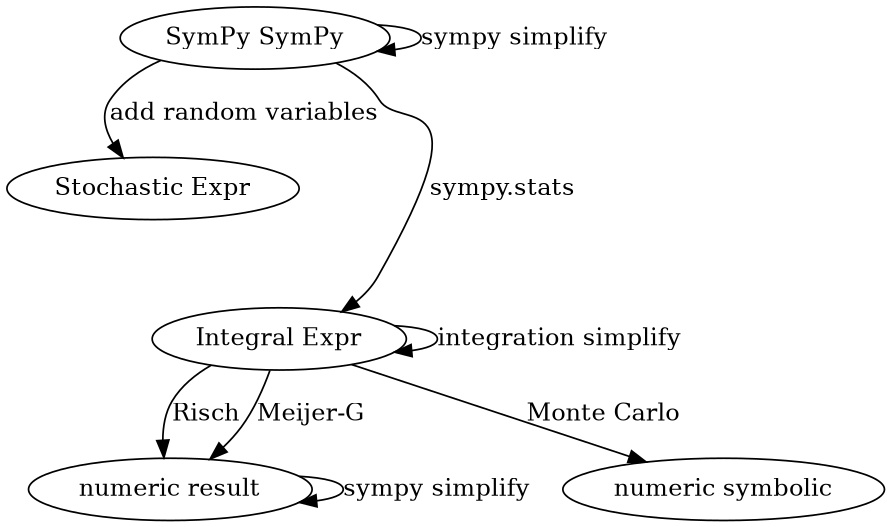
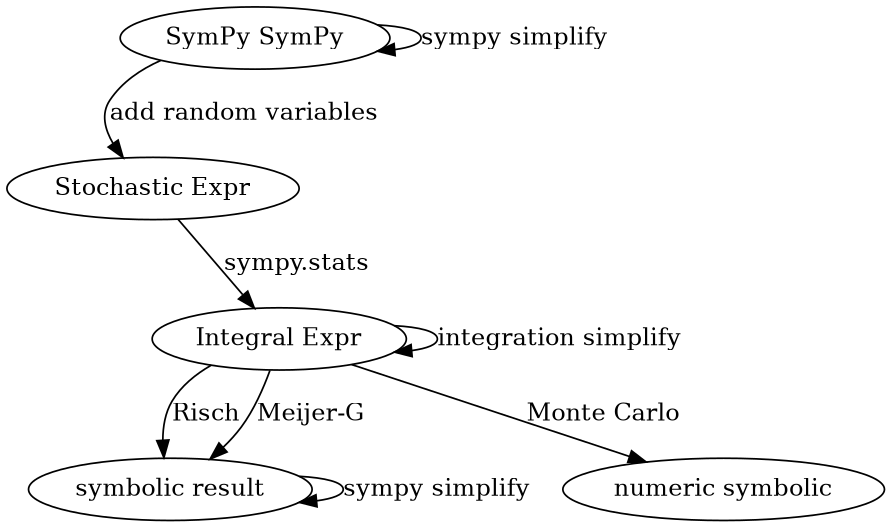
edge "SymPy SymPy" -> "Integral Expr": now "Stochastic Expr" -> "Integral Expr"
node "numeric result": label "numeric result" -> "symbolic result"
